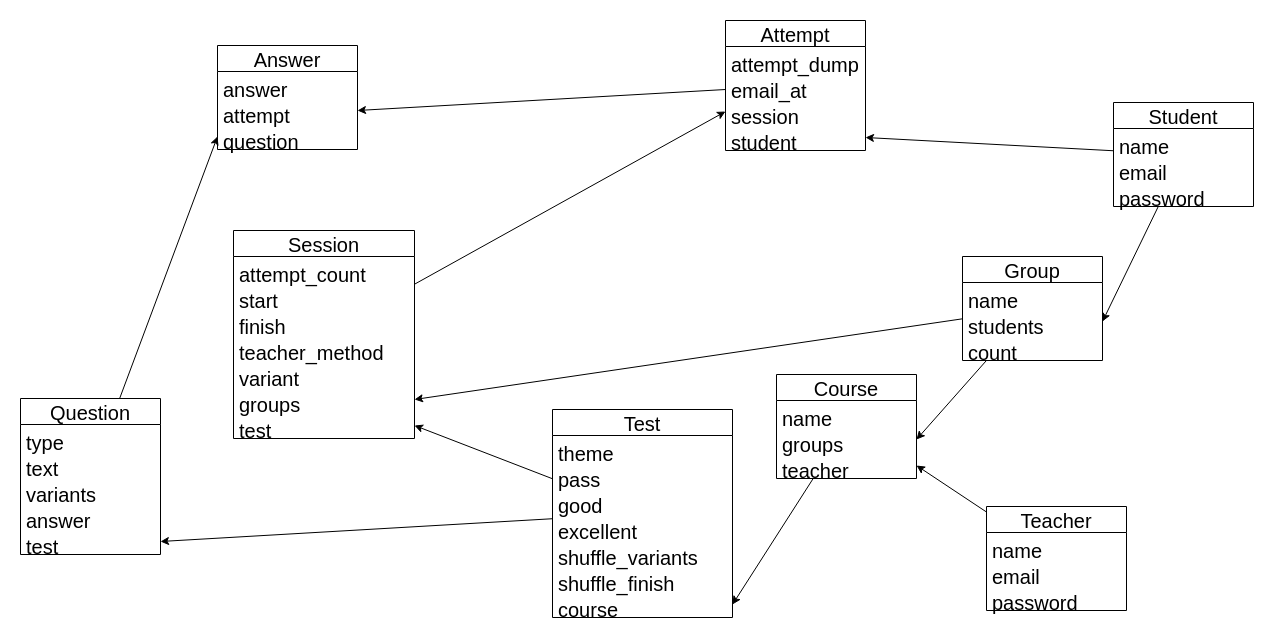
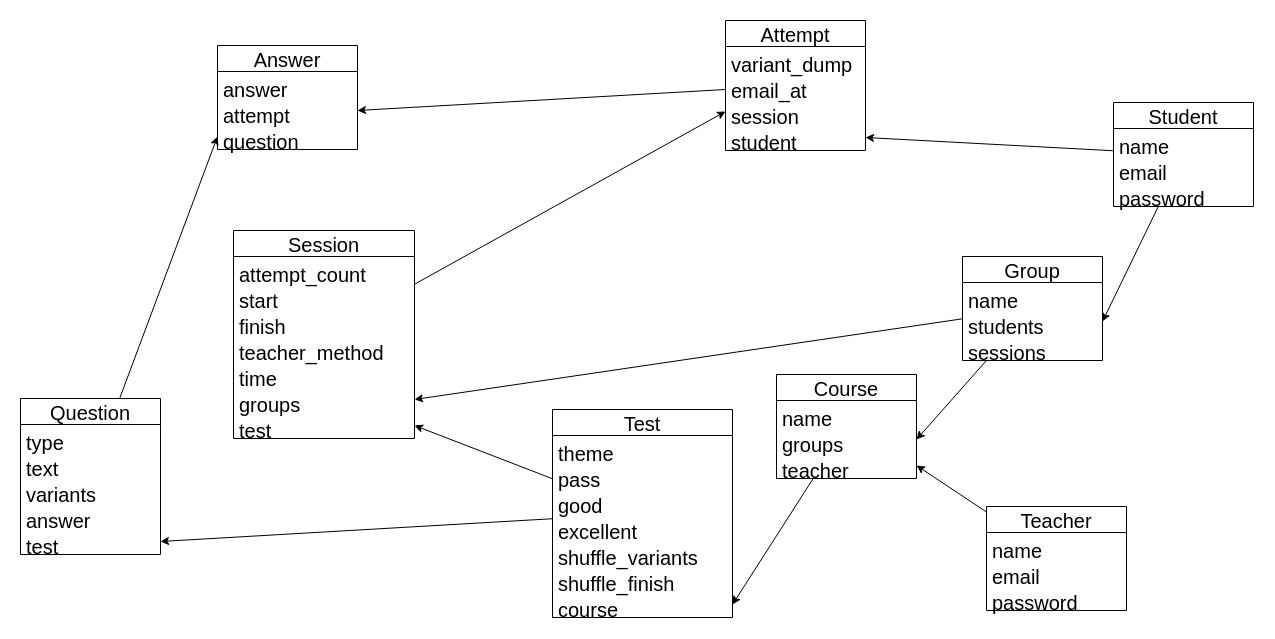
node "attempt_dump": label "attempt_dump" -> "variant_dump"
node "count": label "count" -> "sessions"
node "variant": label "variant" -> "time"
